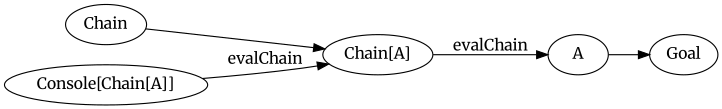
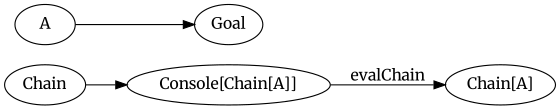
edge "Chain" -> "Chain[A]": now "Chain" -> "Console[Chain[A]]"
edge "Chain[A]" -> "A": removed, label "evalChain"
